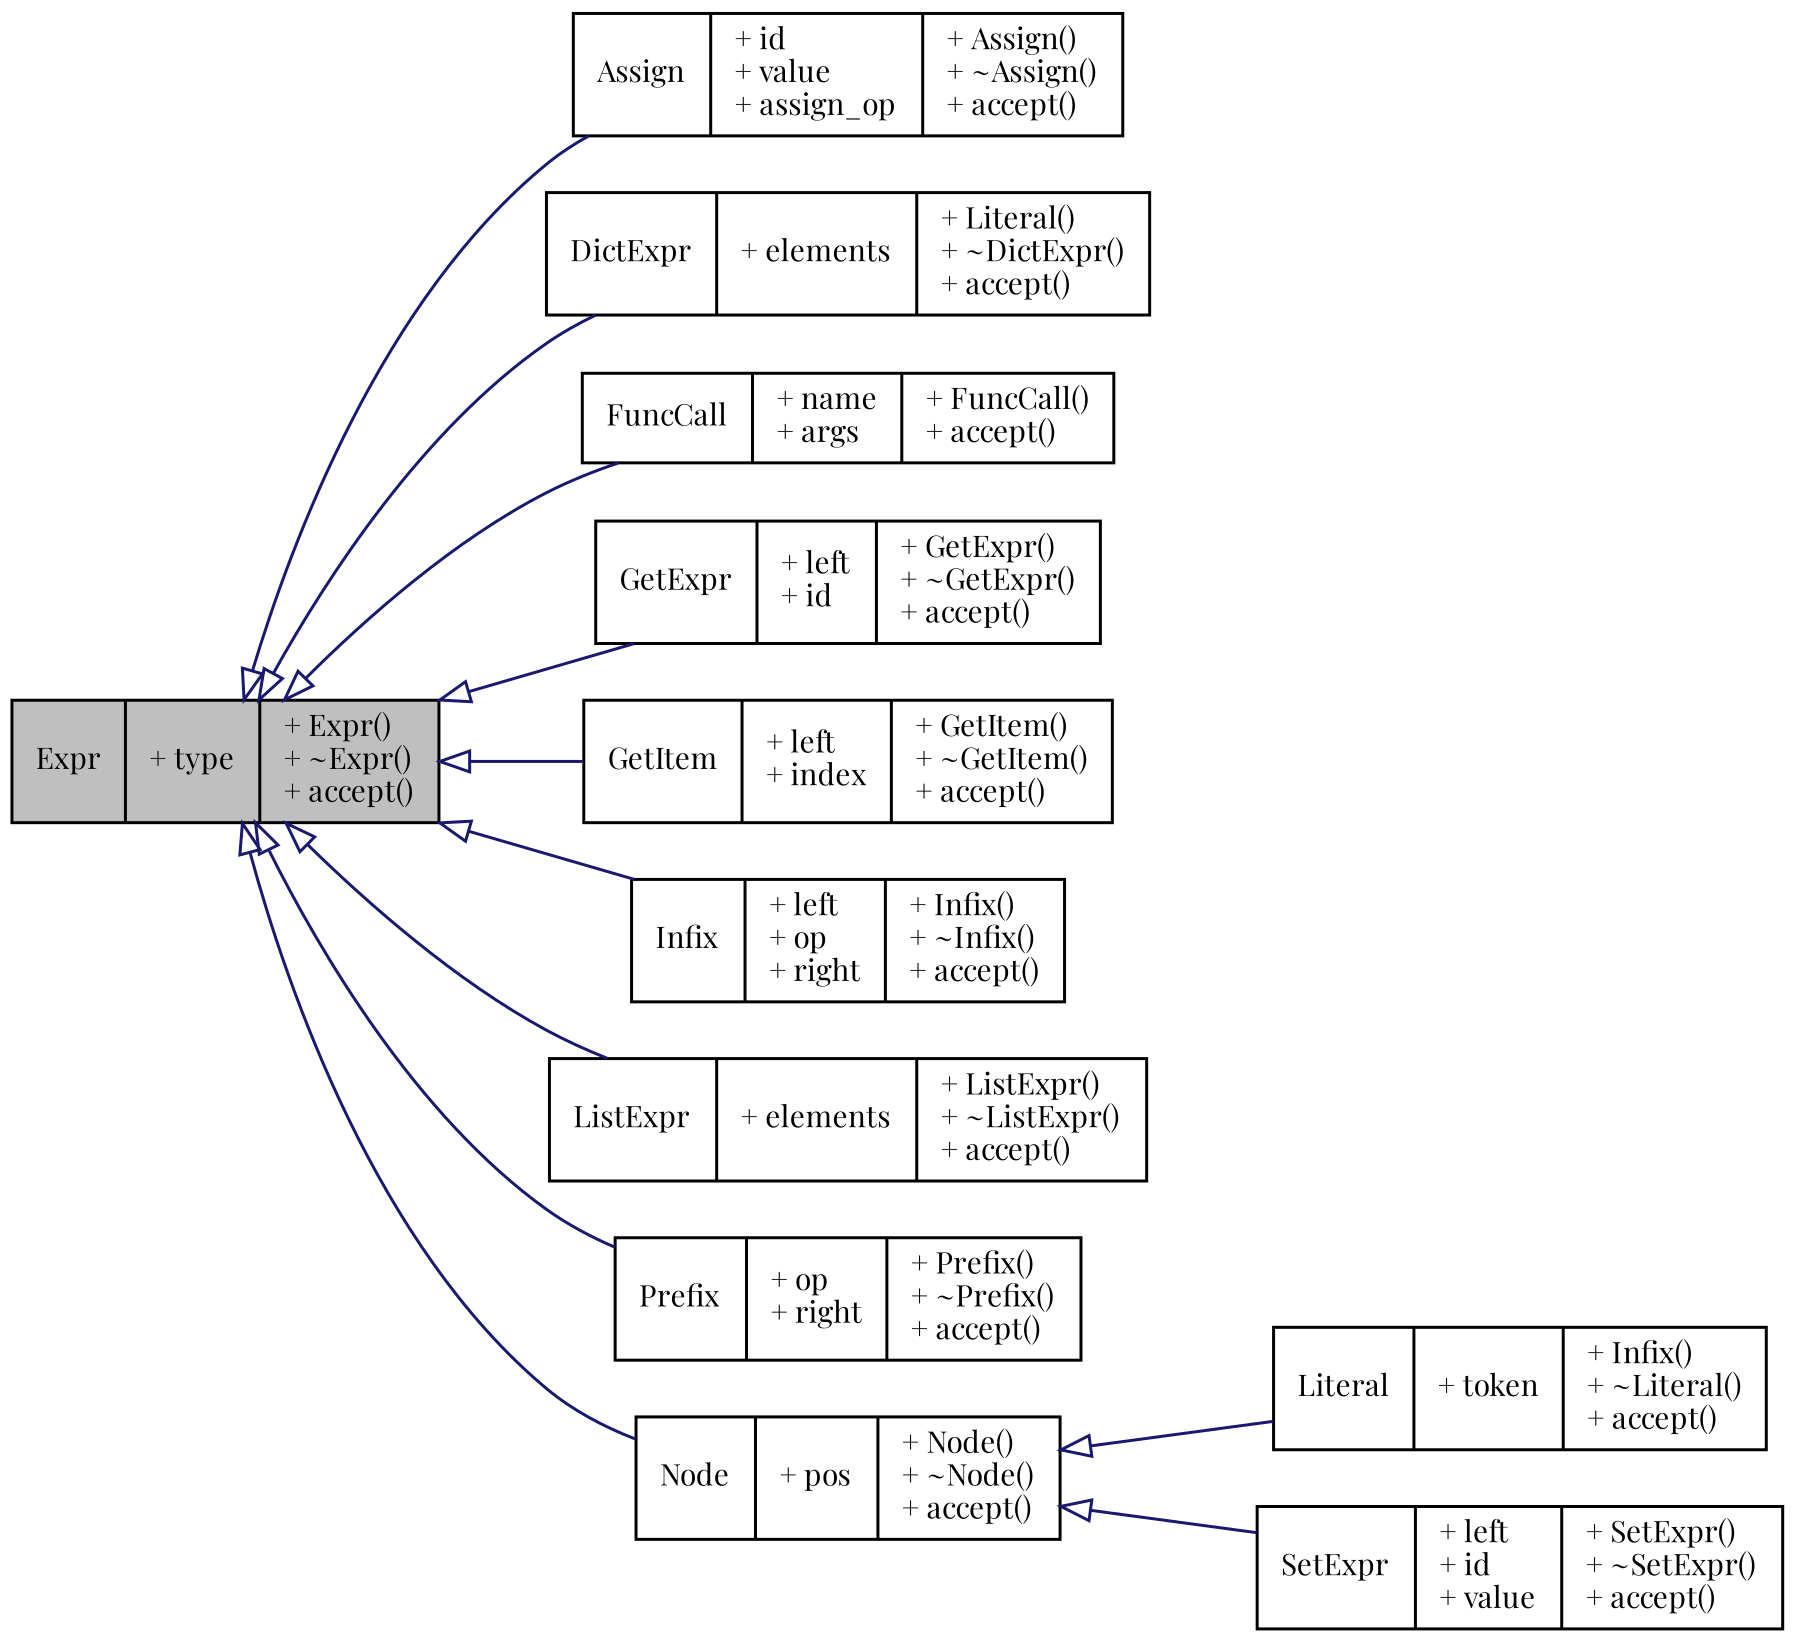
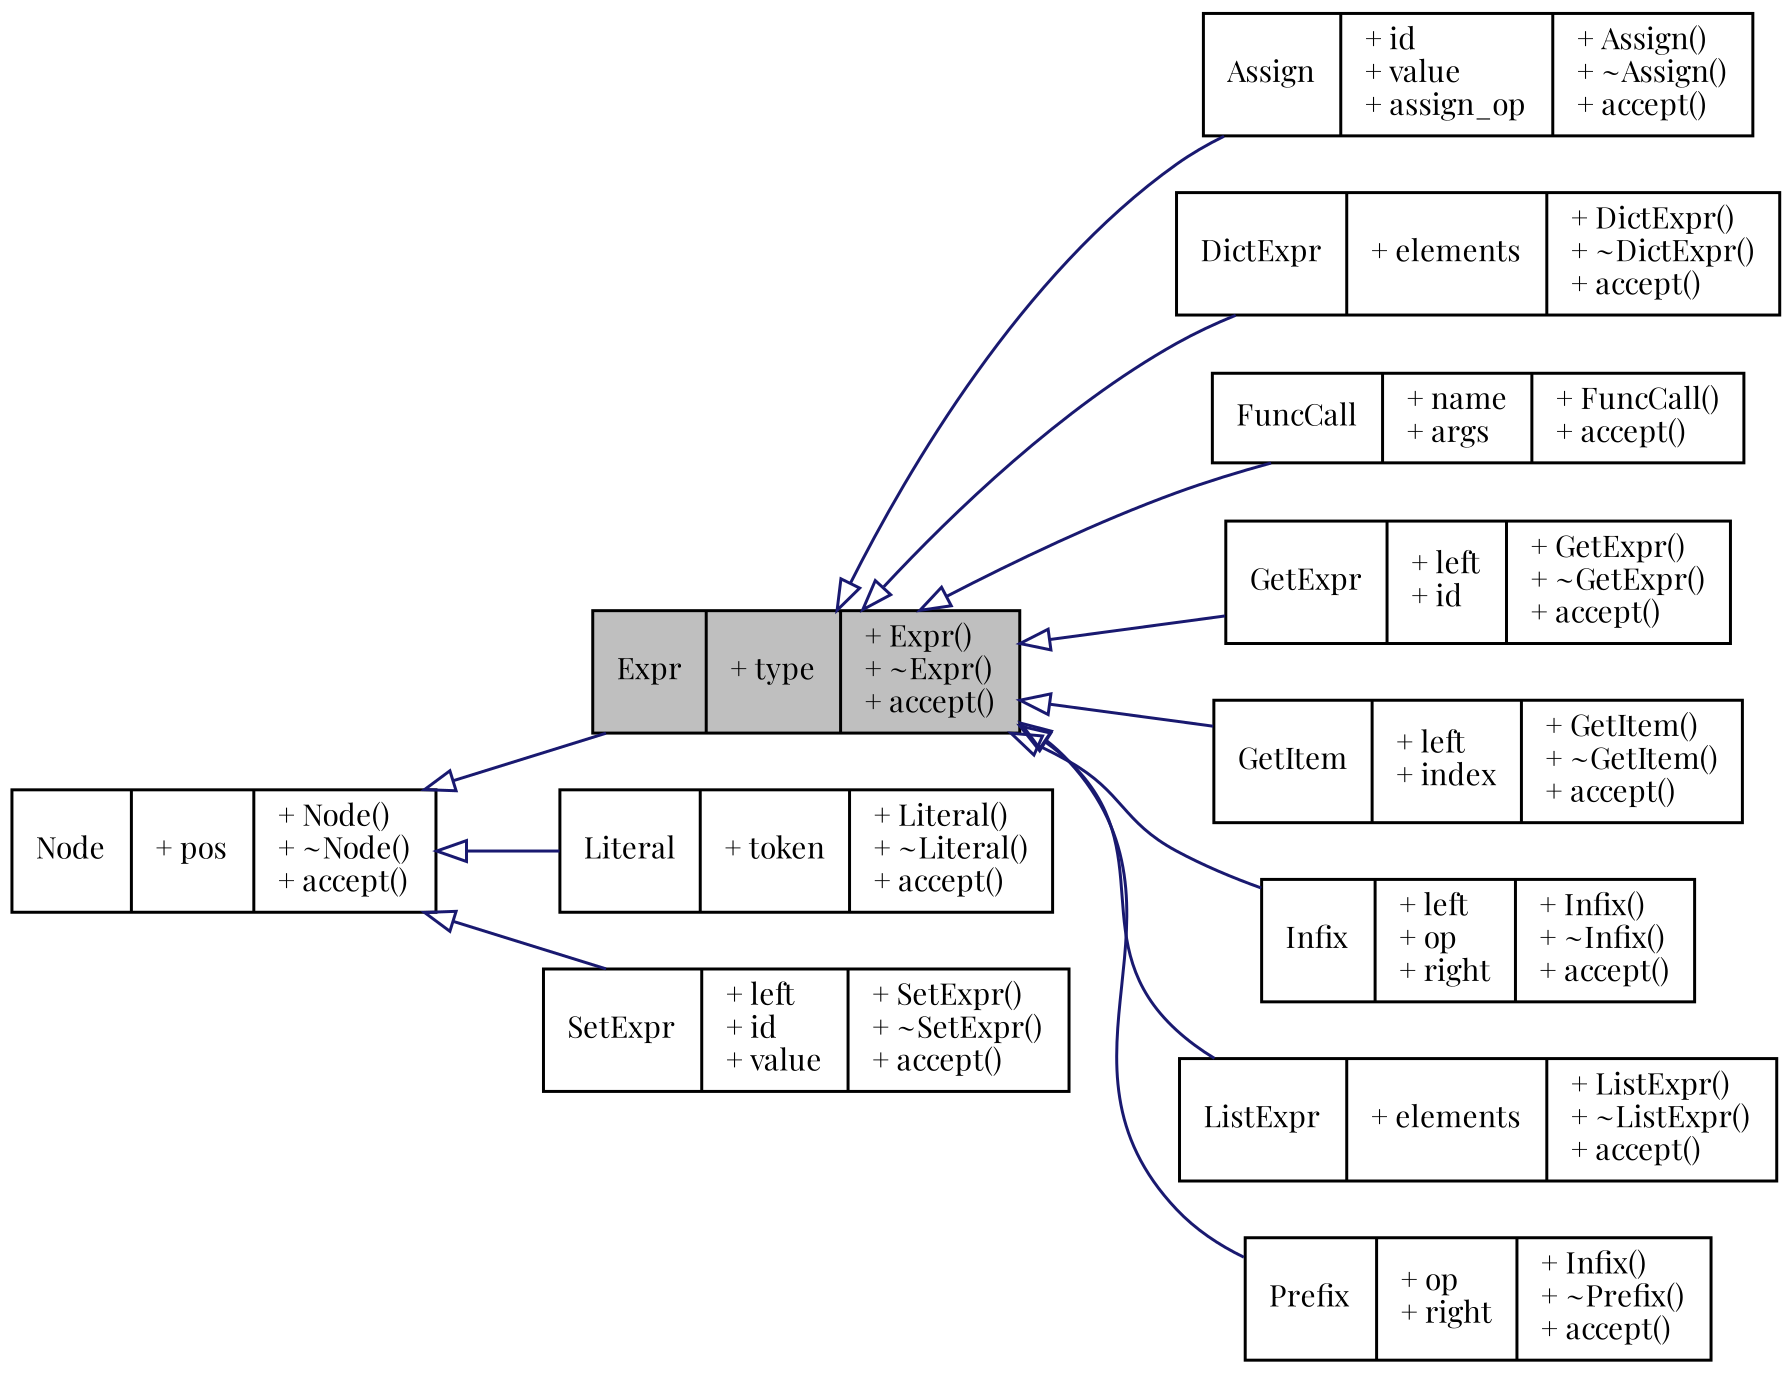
node "DictExpr": text "+ Literal()" -> "+ DictExpr()"
edge "Node" -> "Expr": reversed
node "Prefix": text "+ Prefix()" -> "+ Infix()"
node "Literal": text "+ Infix()" -> "+ Literal()"
